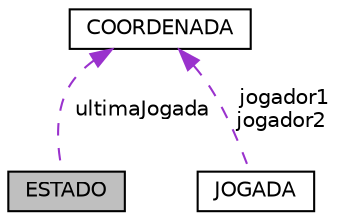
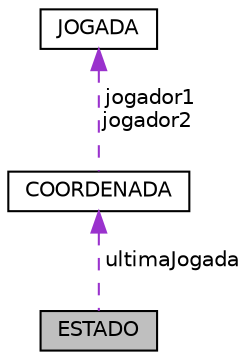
edge "JOGADA" -> "COORDENADA": reversed
